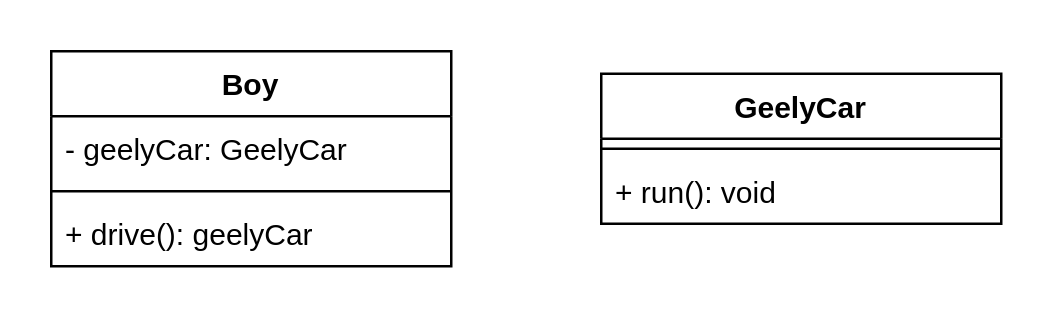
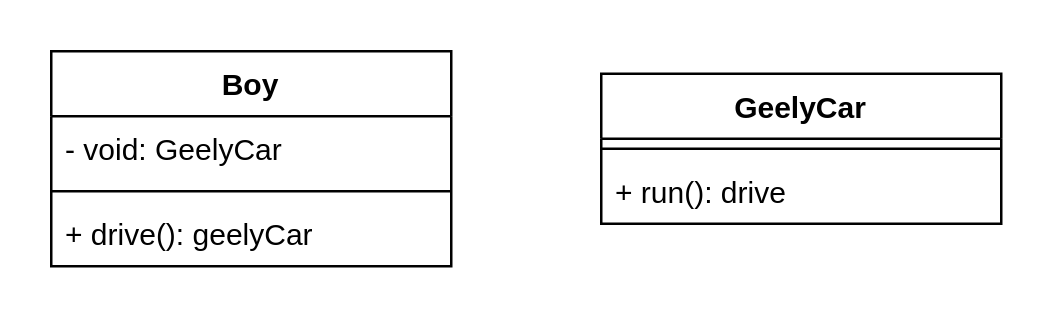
node "- geelyCar: GeelyCar": label "- geelyCar: GeelyCar" -> "- void: GeelyCar"
node "+ run(): void": label "+ run(): void" -> "+ run(): drive"
